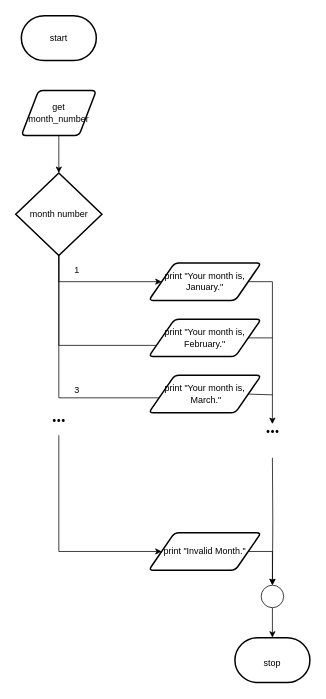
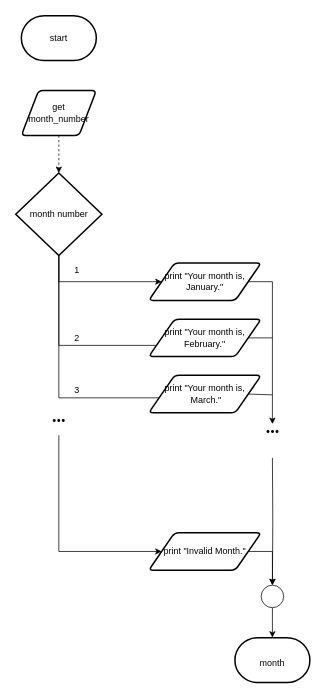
edge "get month_number" -> "month number": style solid -> dashed
node "2": added
node "stop": label "stop" -> "month"
